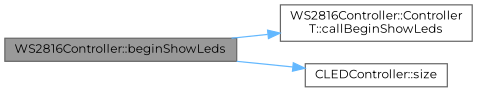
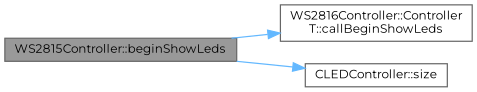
node "WS2816Controller::beginShowLeds": label "WS2816Controller::beginShowLeds" -> "WS2815Controller::beginShowLeds"
